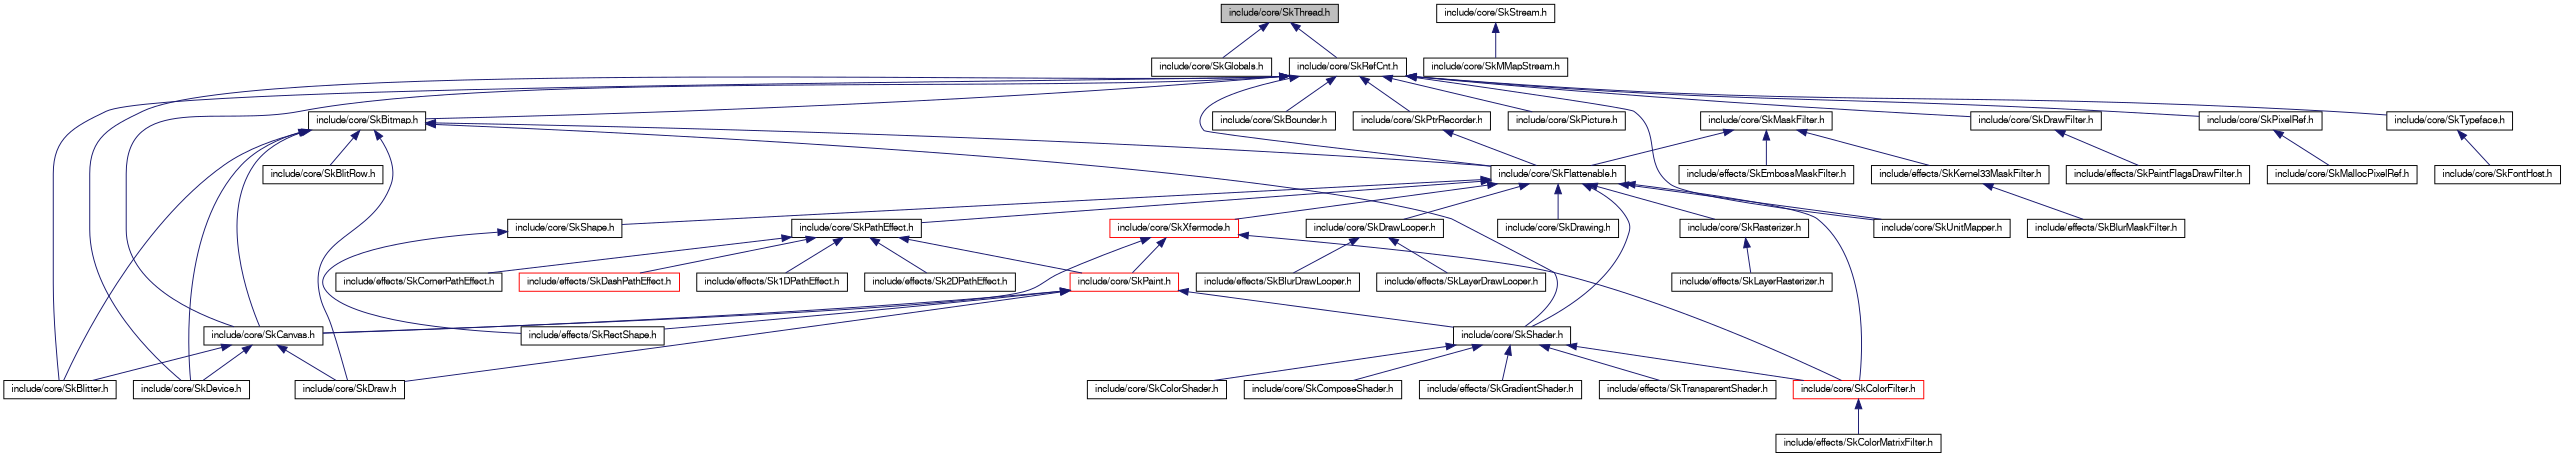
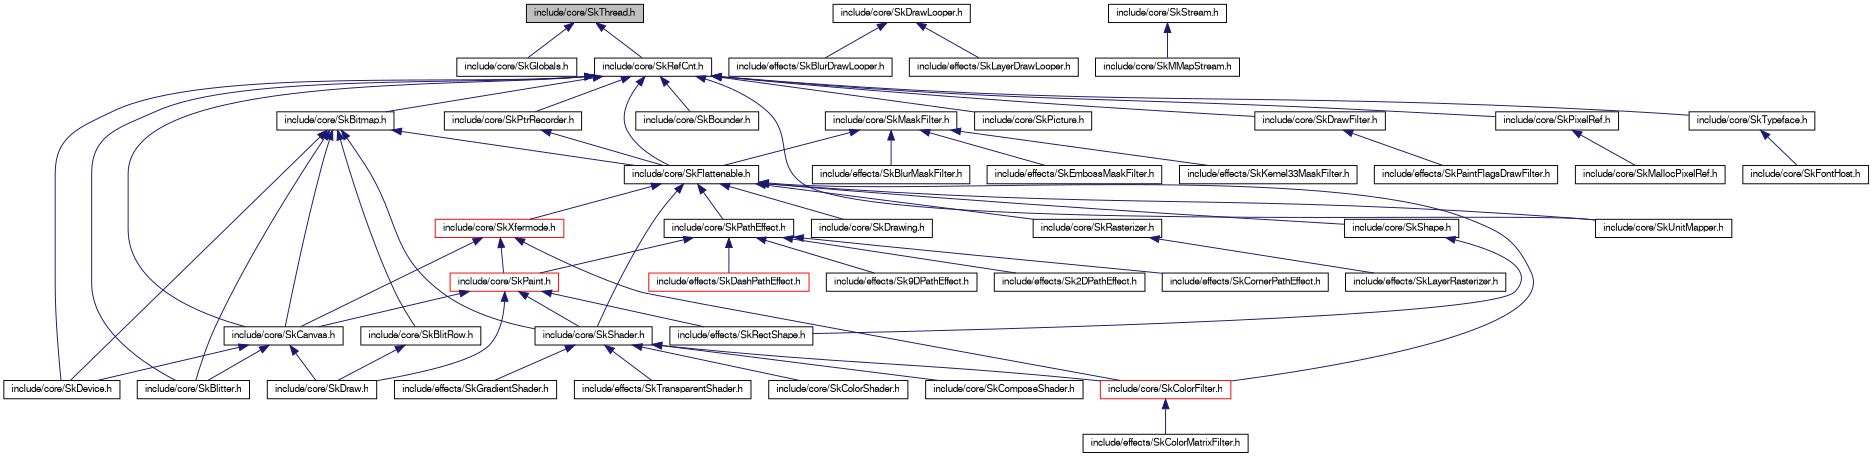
edge "include/core/SkDrawLooper.h" -> "include/core/SkFlattenable.h": removed
edge "include/effects/SkBlurMaskFilter.h" -> "include/effects/SkKernel33MaskFilter.h": now "include/effects/SkBlurMaskFilter.h" -> "include/core/SkMaskFilter.h"
edge "include/core/SkDraw.h" -> "include/core/SkBitmap.h": now "include/core/SkDraw.h" -> "include/core/SkBlitRow.h"
node "include/effects/Sk1DPathEffect.h": label "include/effects/Sk1DPathEffect.h" -> "include/effects/Sk9DPathEffect.h"
